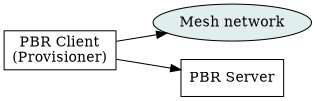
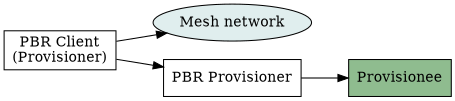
node "PBR Server": label "PBR Server" -> "PBR Provisioner"
node "Provisionee": added
